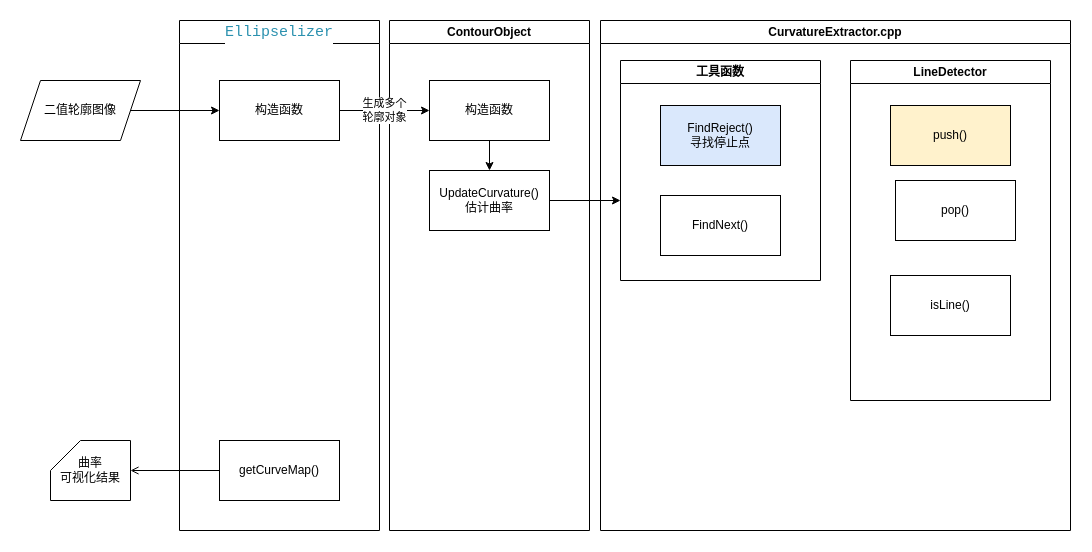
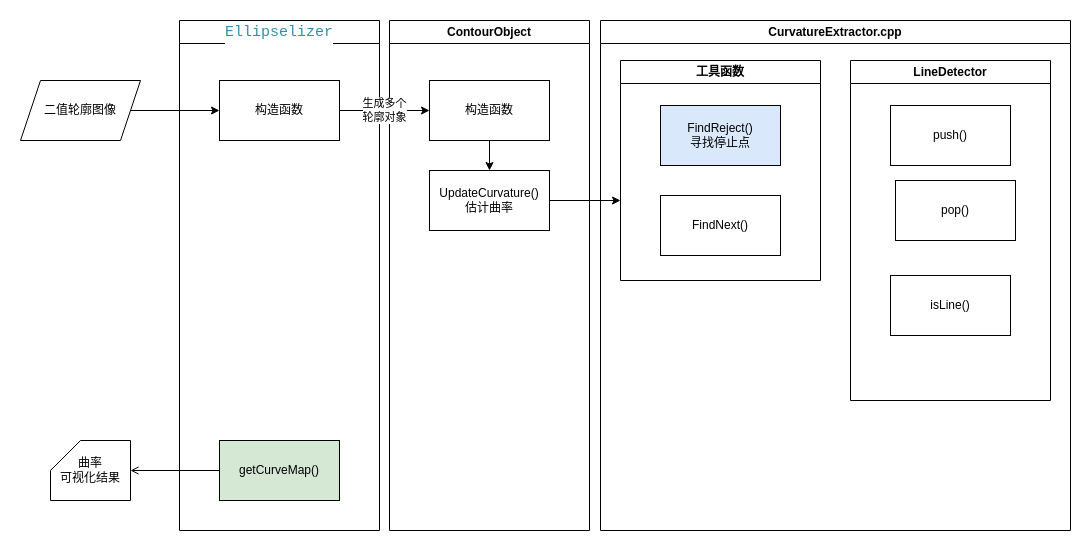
node "push()": fillcolor #fff2cc -> #ffffff
node "getCurveMap()": fillcolor #ffffff -> #d5e8d4
